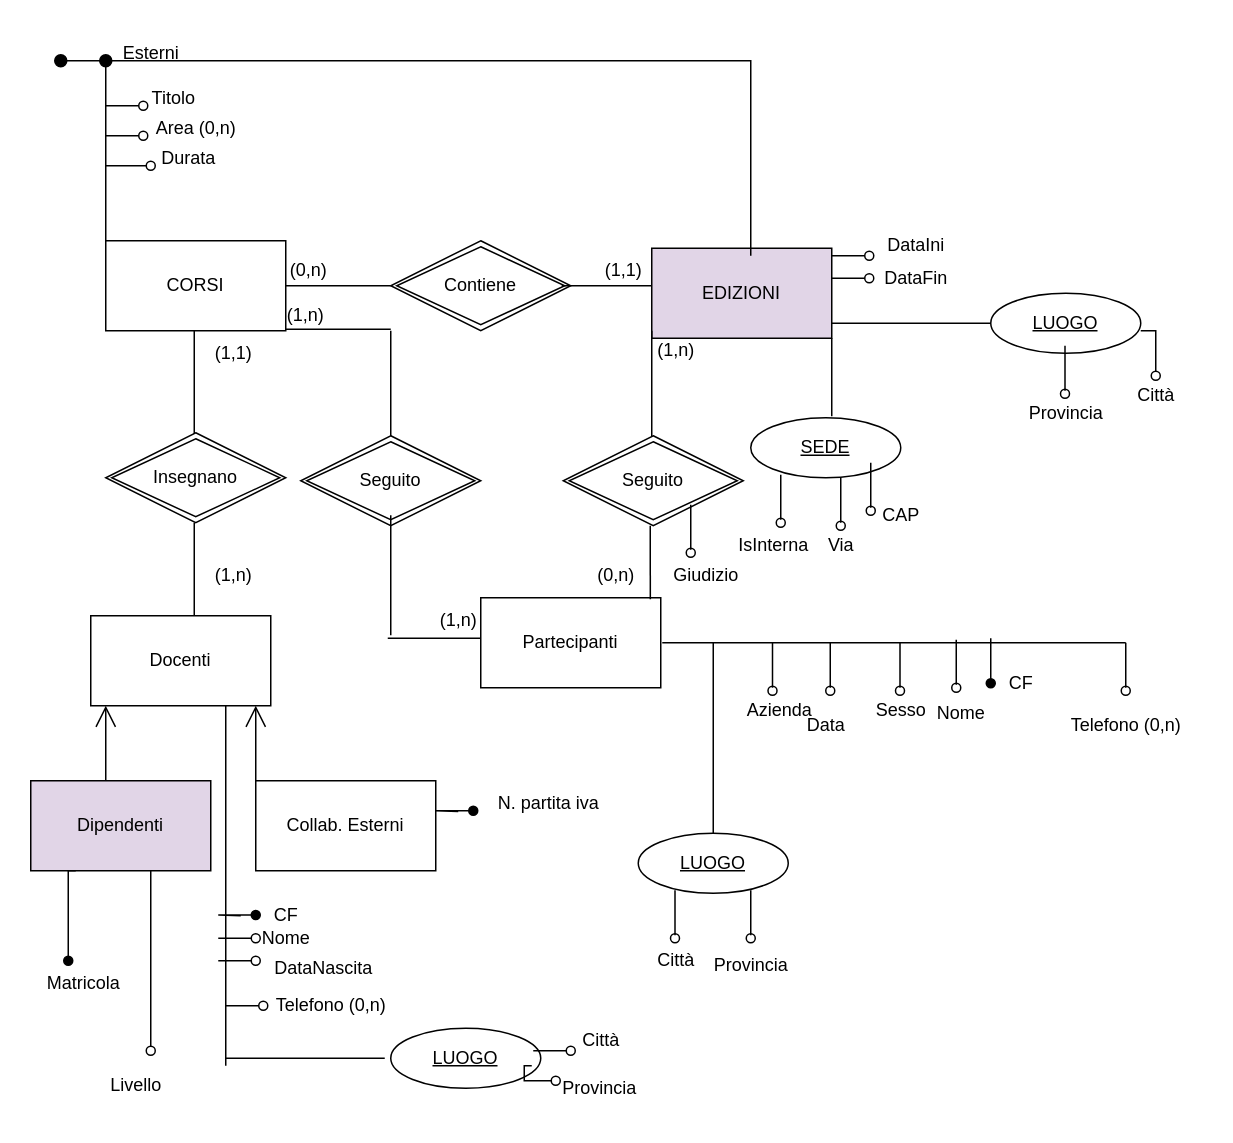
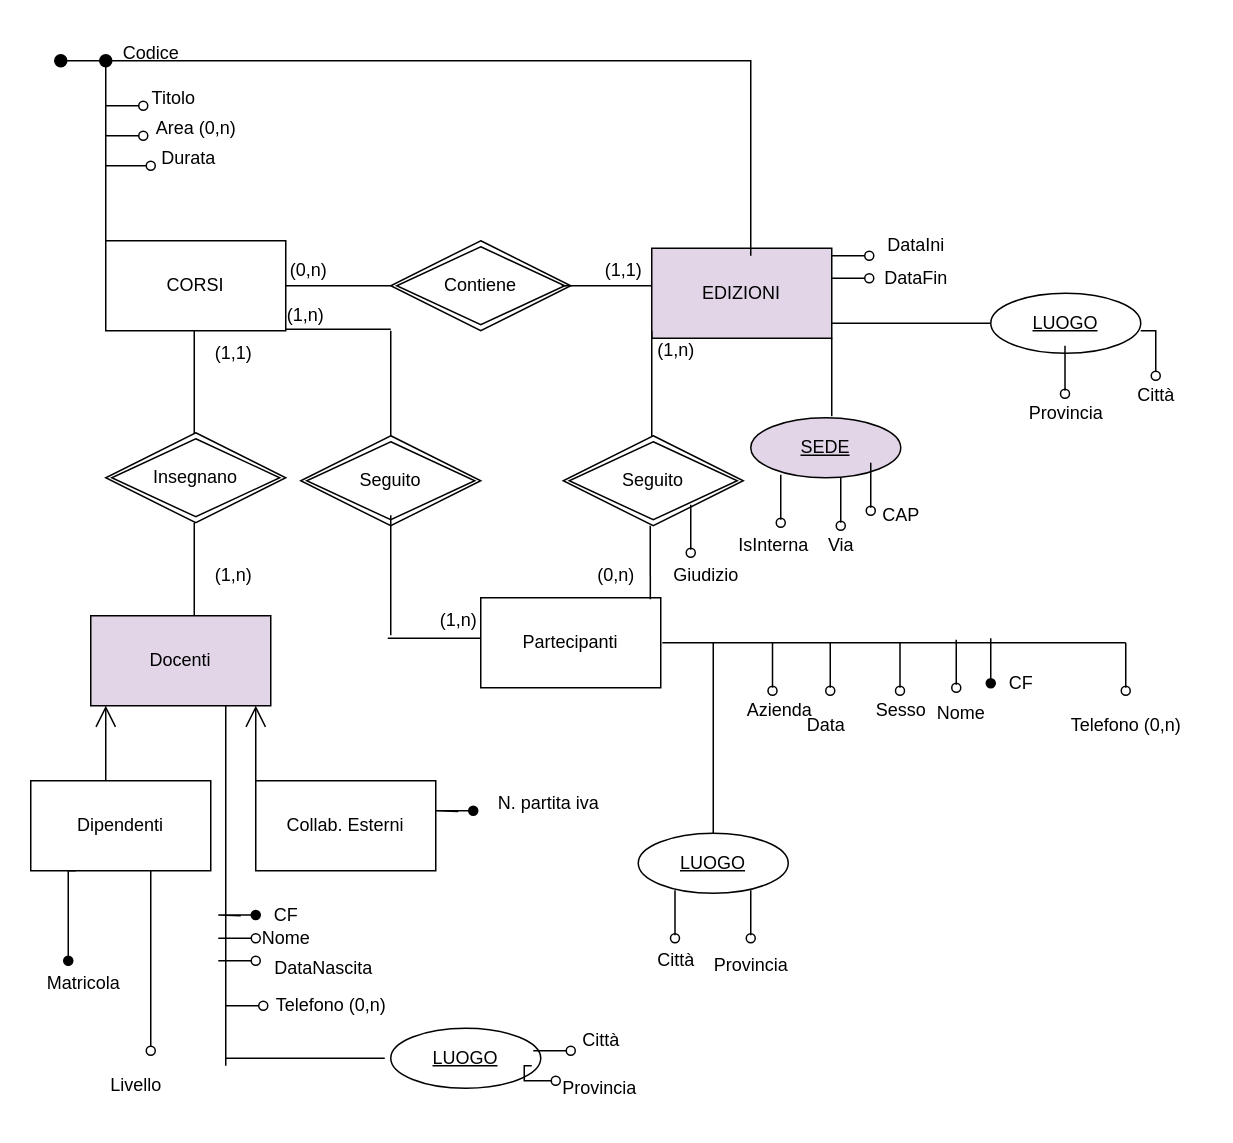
node "Esterni": label "Esterni" -> "Codice"
node "SEDE": fillcolor #ffffff -> #e1d5e7
node "Docenti": fillcolor #ffffff -> #e1d5e7
node "Dipendenti": fillcolor #e1d5e7 -> #ffffff
